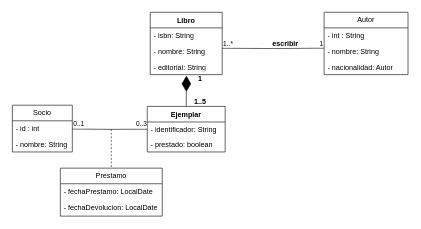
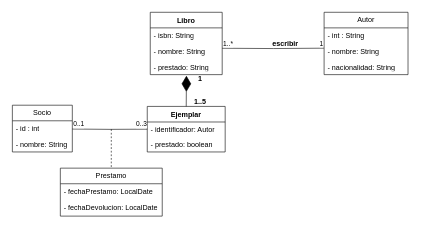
node "- editorial: String": label "- editorial: String" -> "- prestado: String"
node "- nacionalidad: Autor": label "- nacionalidad: Autor" -> "- nacionalidad: String"
node "- identificador: String": label "- identificador: String" -> "- identificador: Autor"
